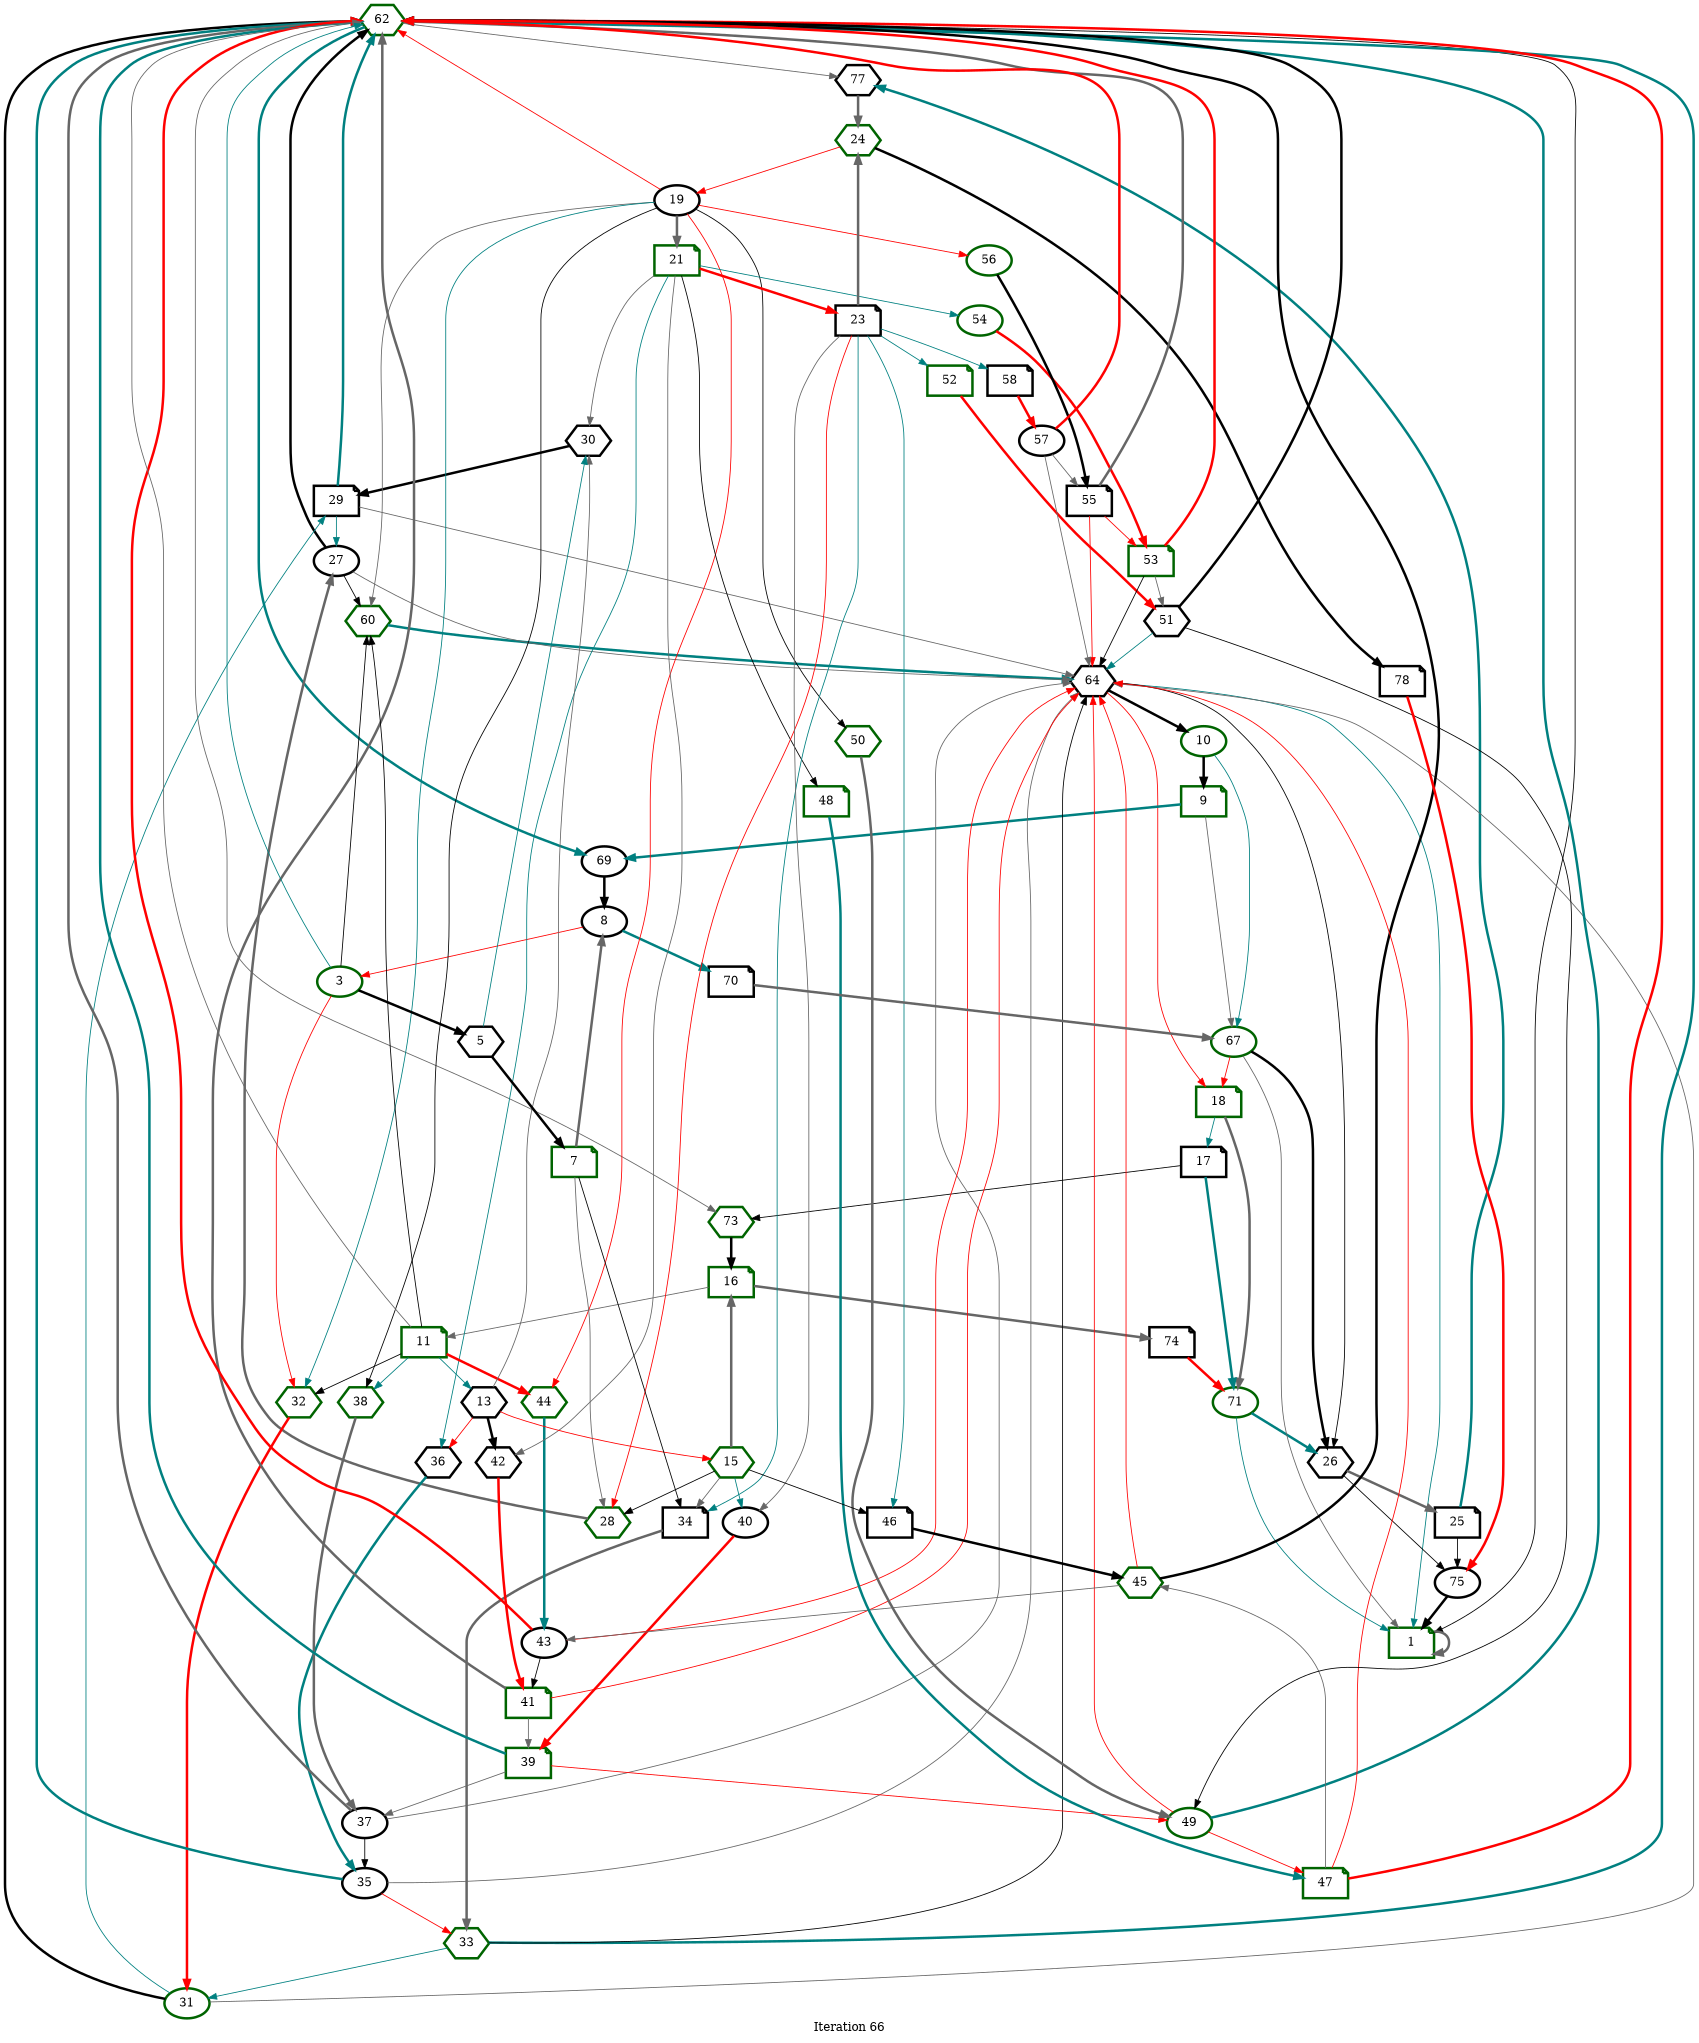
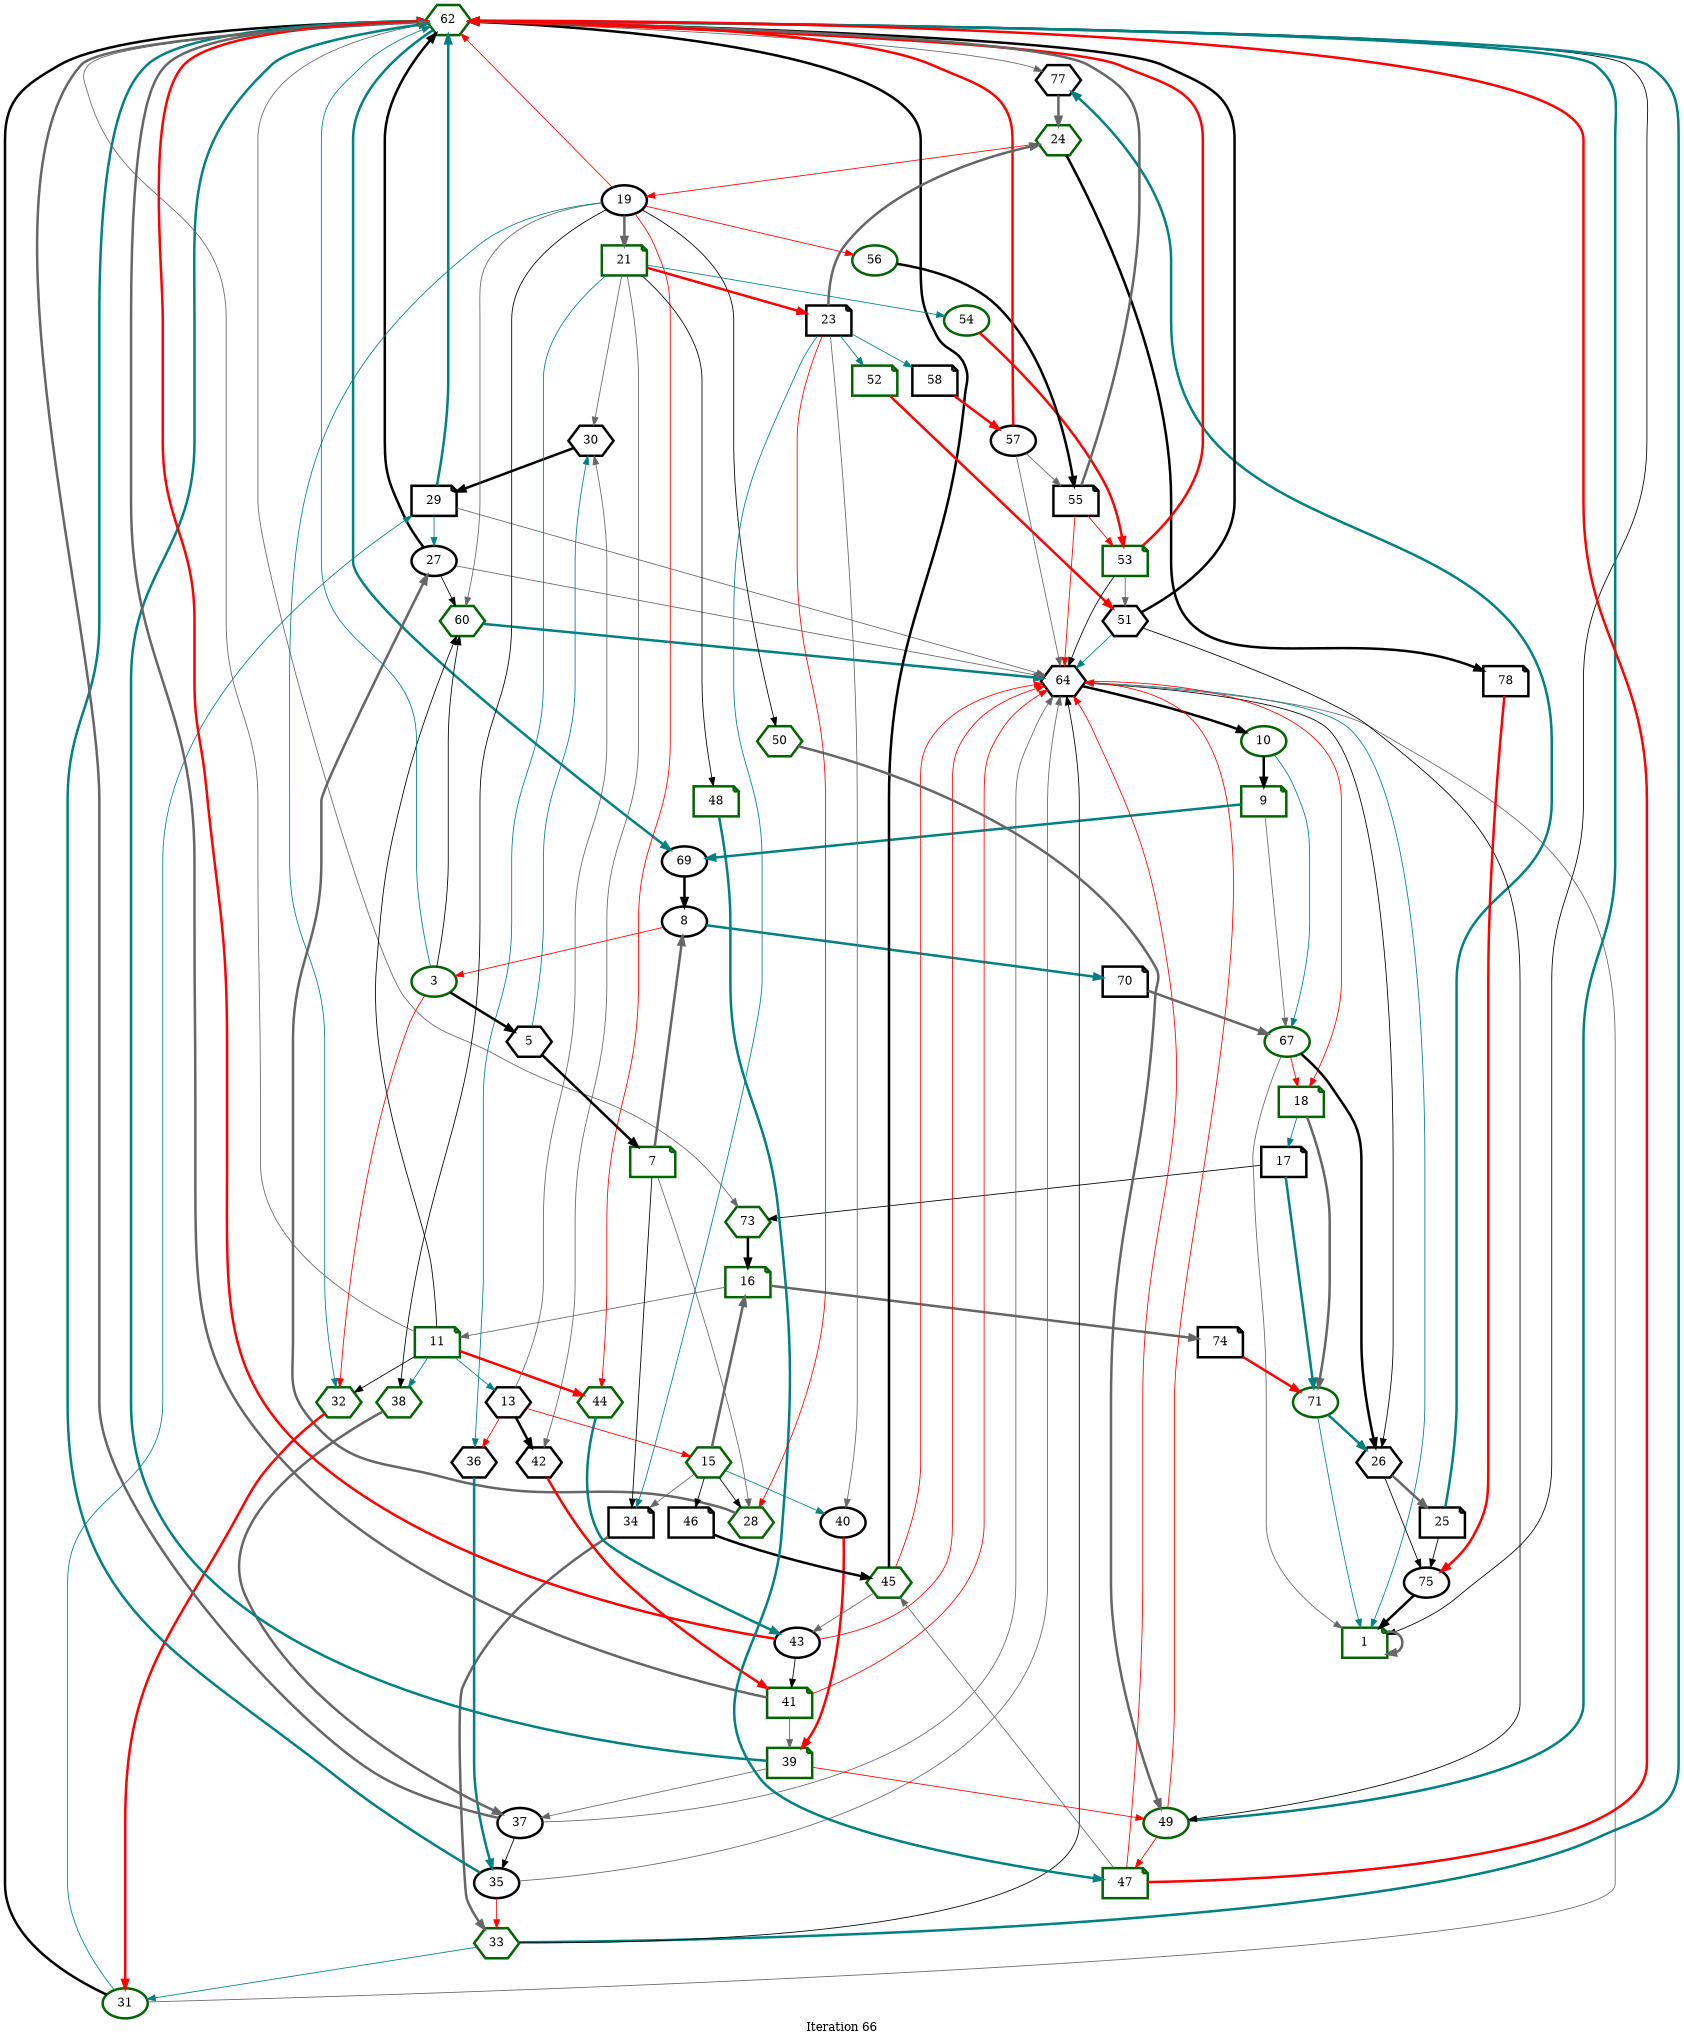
edge "23" -> "46": removed
